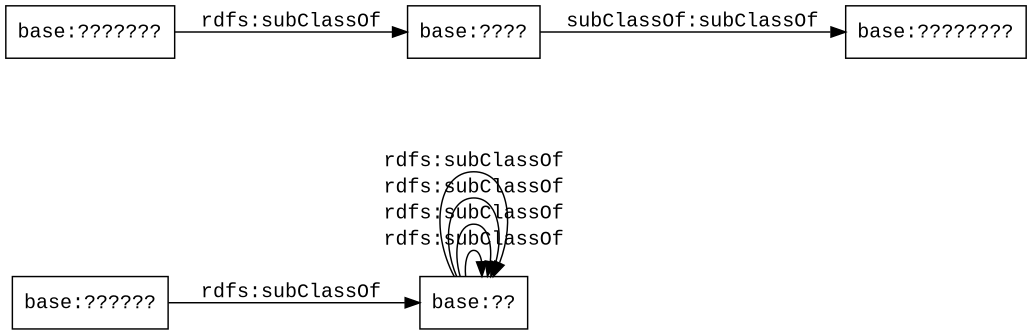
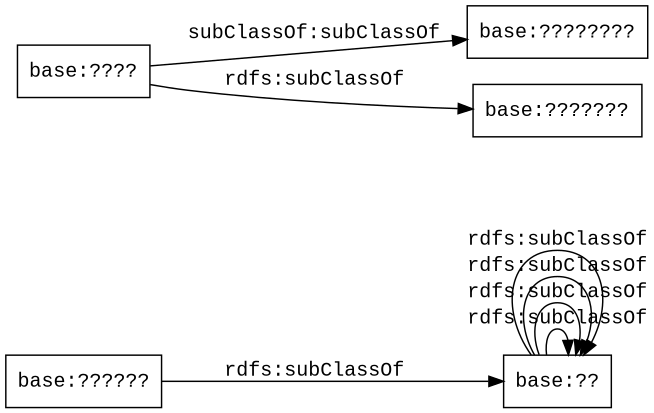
edge "base:???????" -> "base:????": reversed
